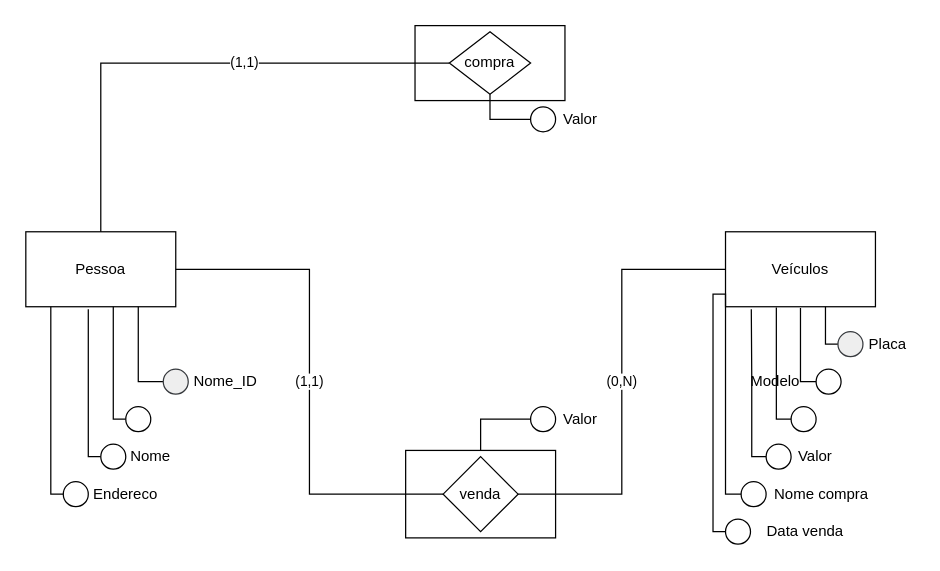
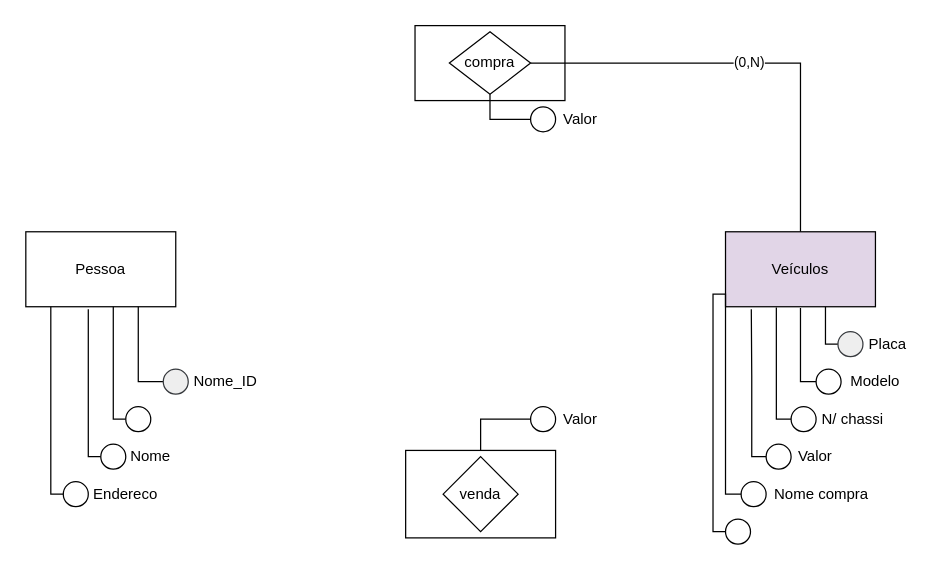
edge "compra" -- "Pessoa": removed, label "(1,1)"
edge "compra" -- "Veículos": added, label "(0,N)"
node "Veículos": fillcolor #ffffff -> #e1d5e7
edge "Veículos" -- "venda": removed, label "(0,N)"
edge "Pessoa" -- "venda": removed, label "(1,1)"
node "Modelo": moved (776, 382) -> (876, 382)
node "N/ chassi": added
node "Data venda": removed
